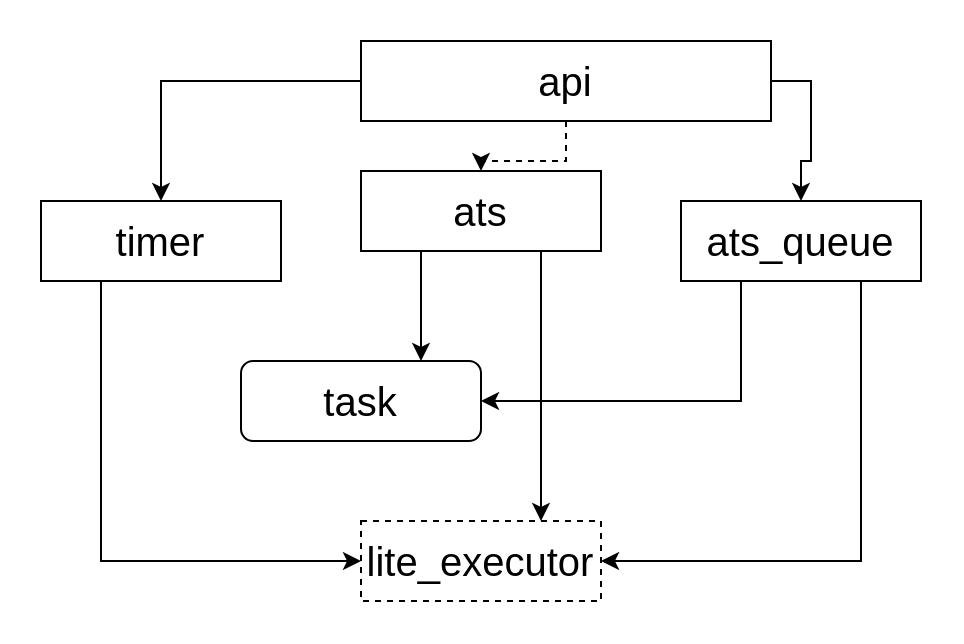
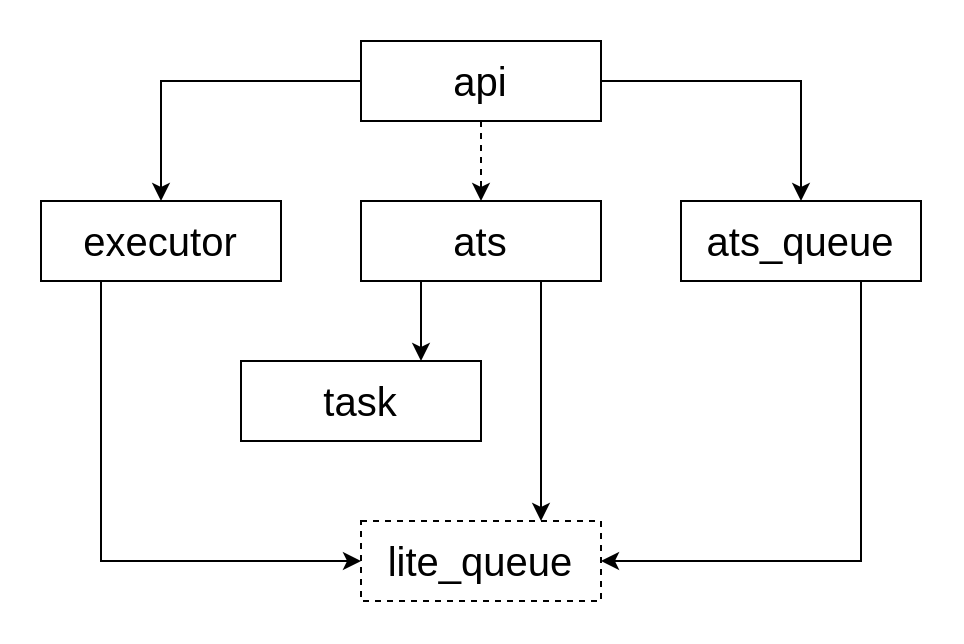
node "api": size 410x80 -> 240x80
node "ats": moved (481, 211) -> (481, 241)
node "timer": label "timer" -> "executor"
node "task": shape rounded rectangle -> rectangle
edge "ats_queue" -> "task": removed
node "lite_executor": label "lite_executor" -> "lite_queue"
